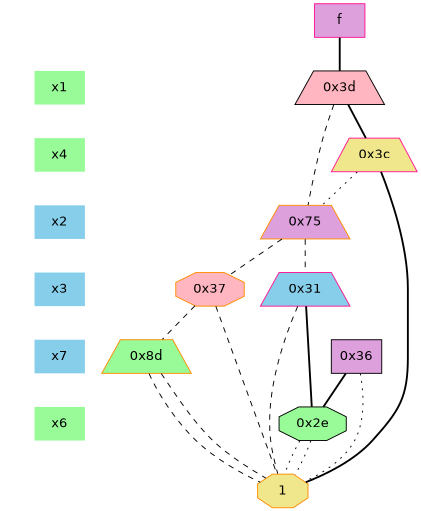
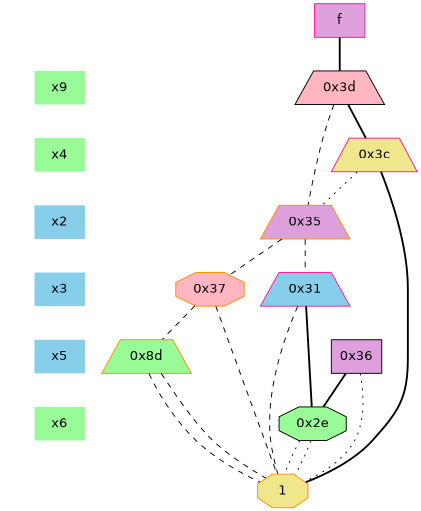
node "x1": label "x1" -> "x9"
node "0x75": label "0x75" -> "0x35"
node "x7": label "x7" -> "x5"
